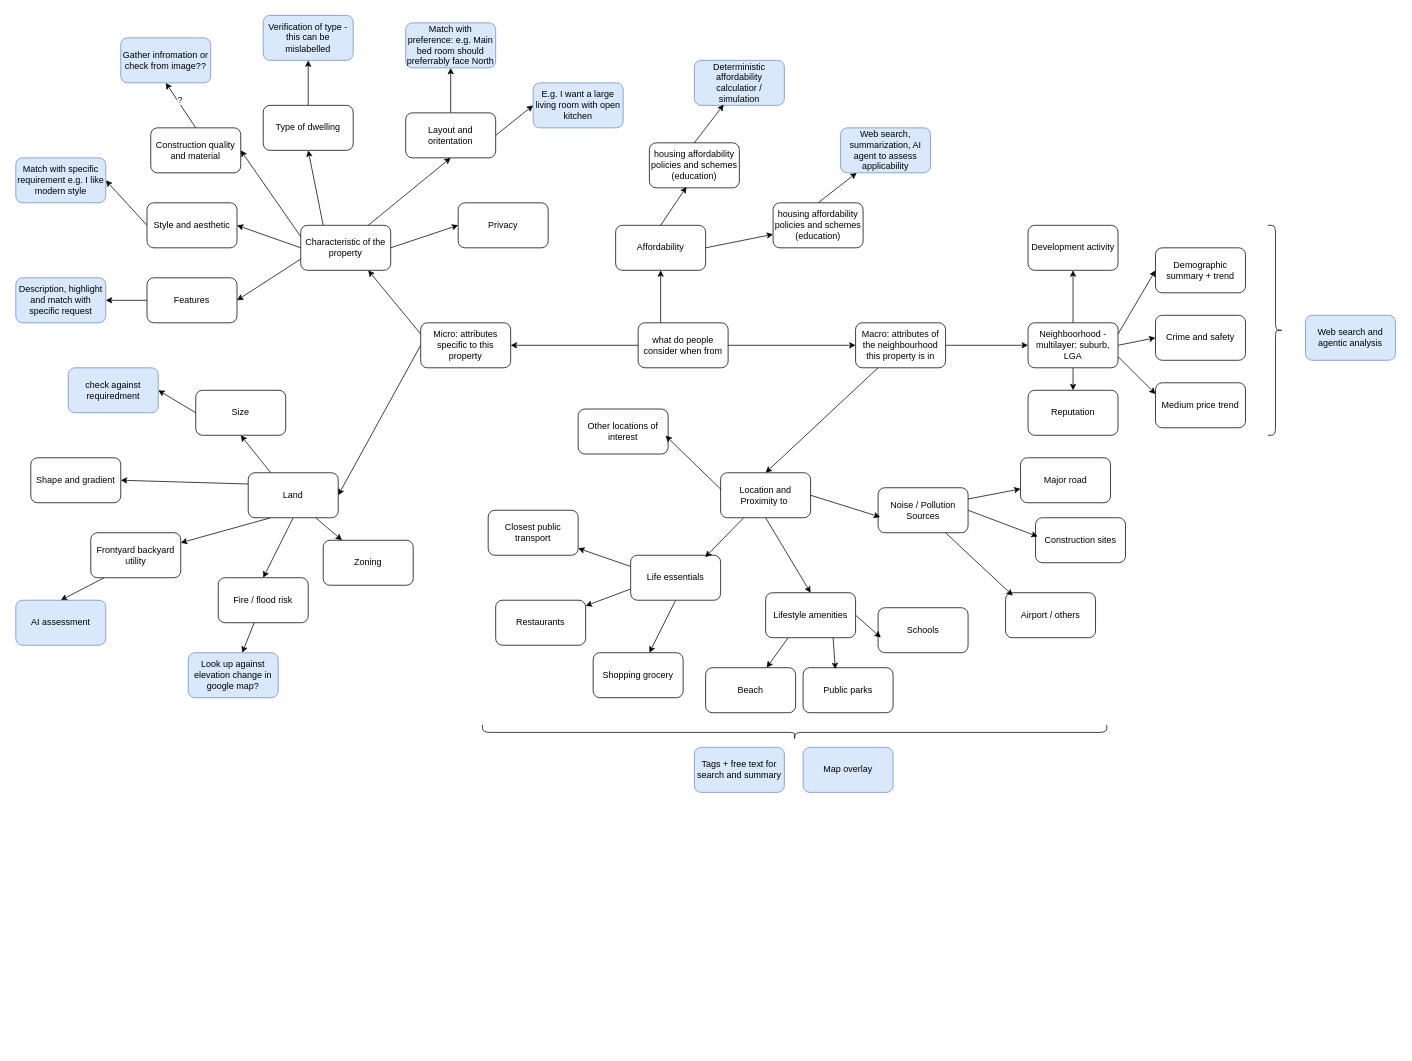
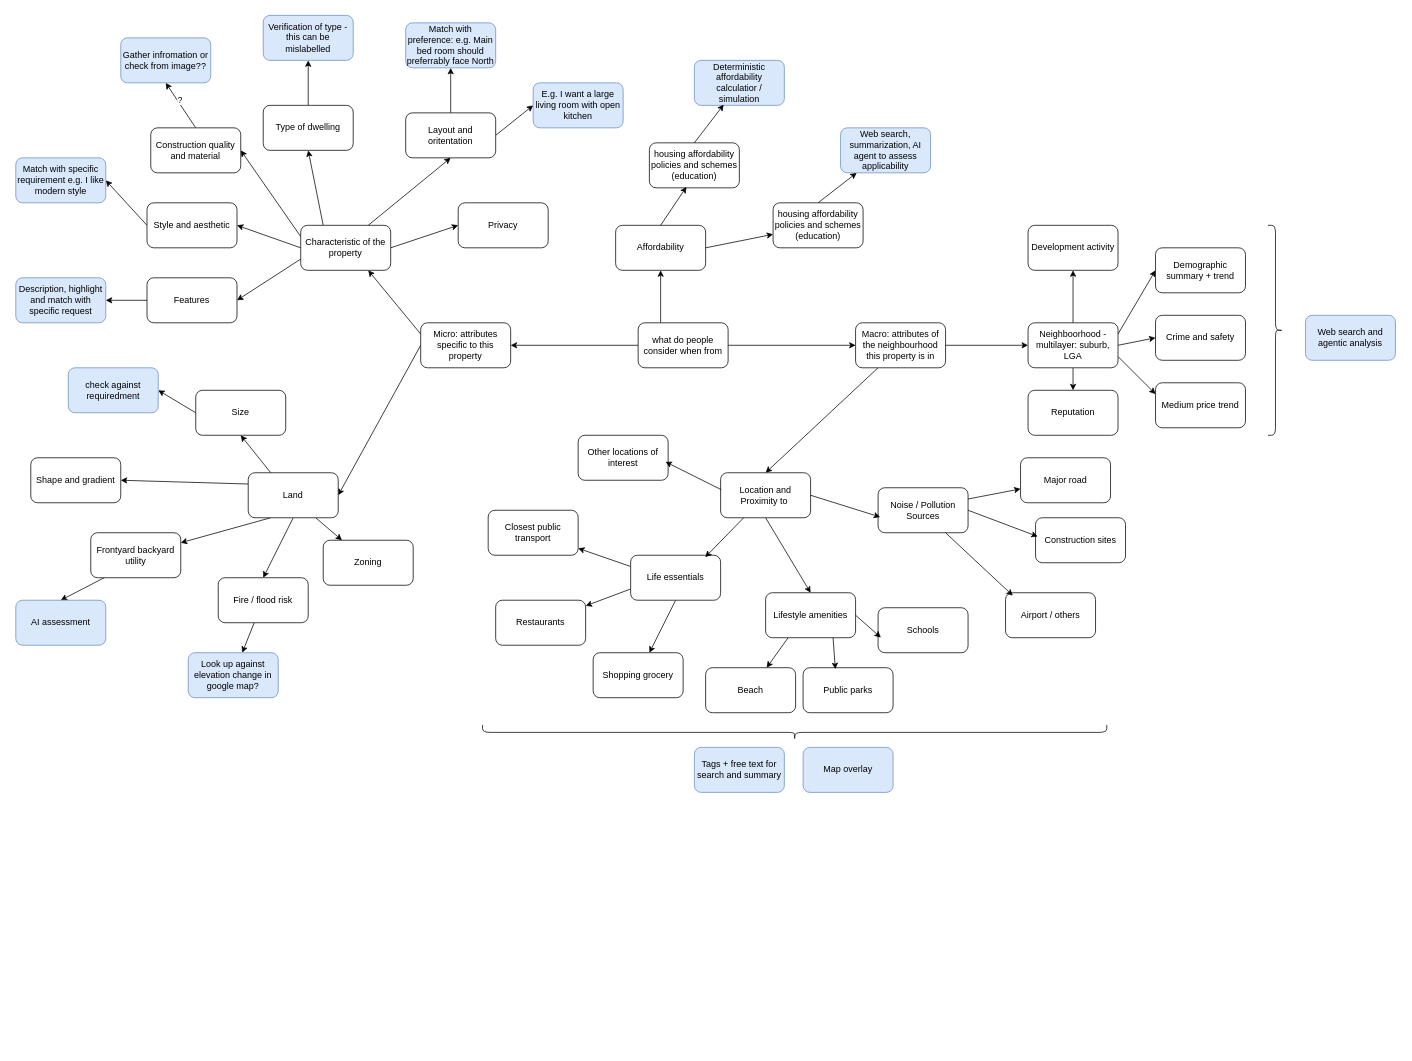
node "Other locations of interest": moved (623, 432) -> (623, 458)
